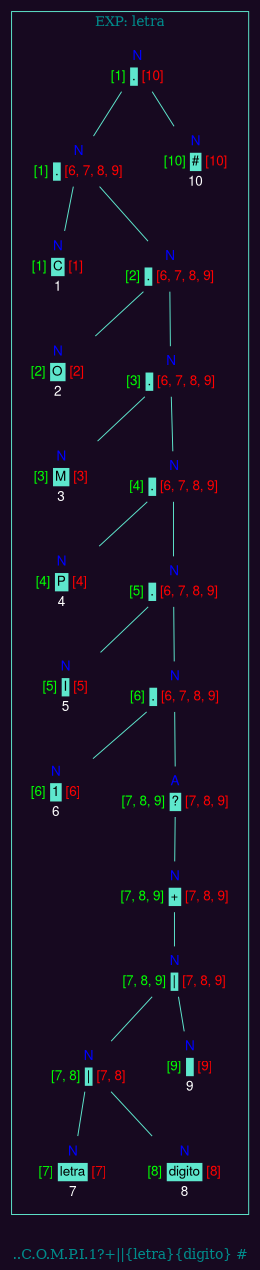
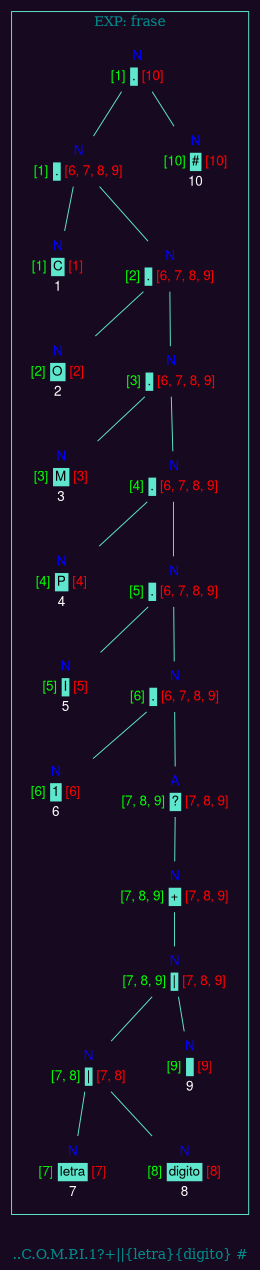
cluster "EXP: letra": label "EXP: letra" -> "EXP: frase"
